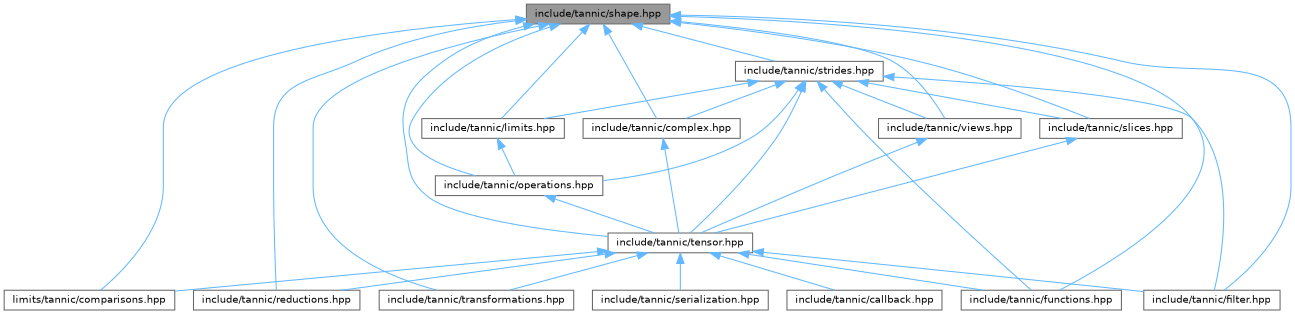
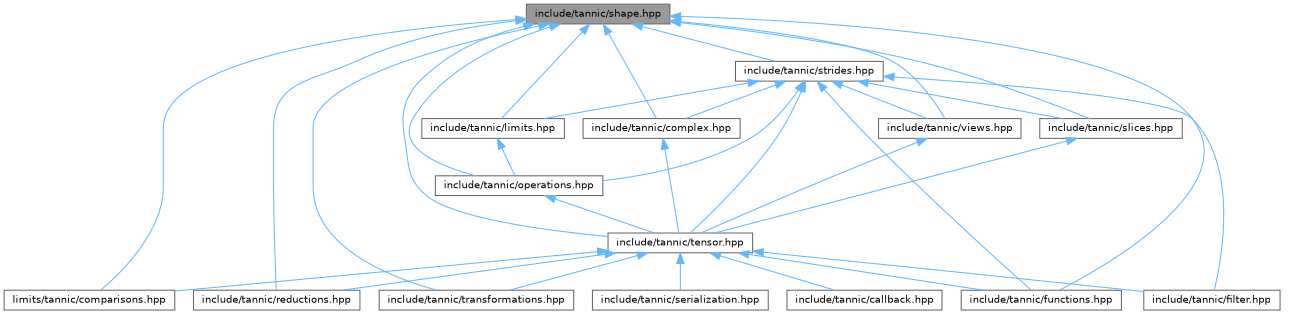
edge "include/tannic/filter.hpp" -> "include/tannic/shape.hpp": removed
